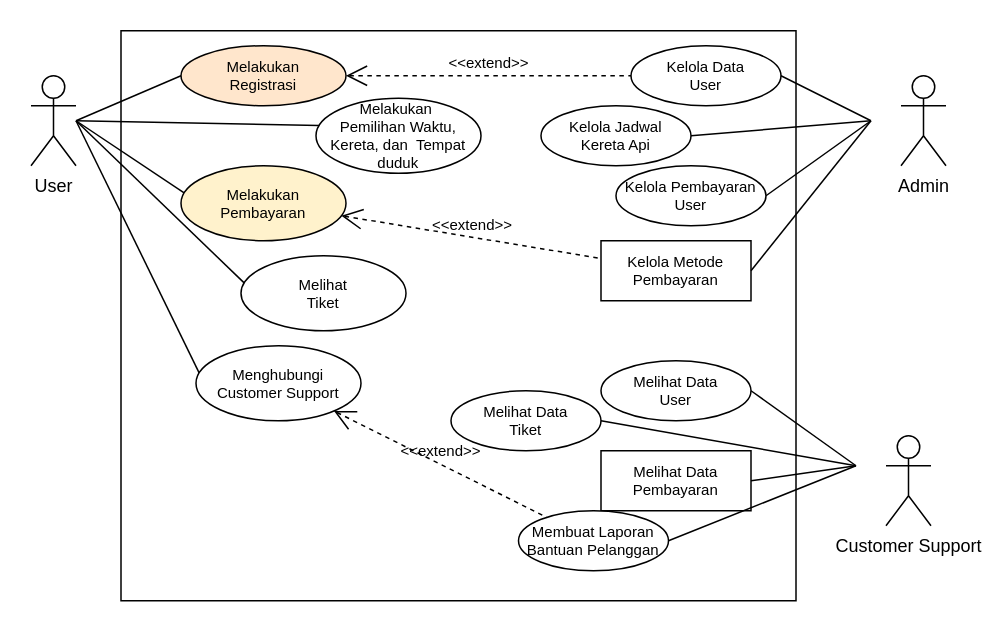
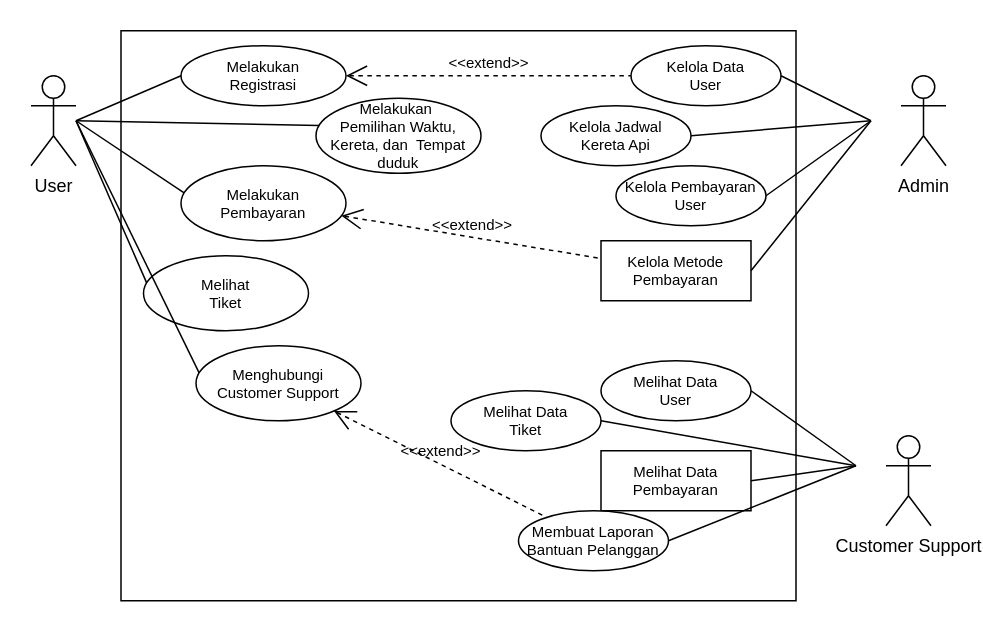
node "Melakukan Registrasi": fillcolor #ffe6cc -> #ffffff
node "Melakukan Pembayaran": fillcolor #fff2cc -> #ffffff
node "Melihat Tiket": moved (323, 293) -> (226, 293)
